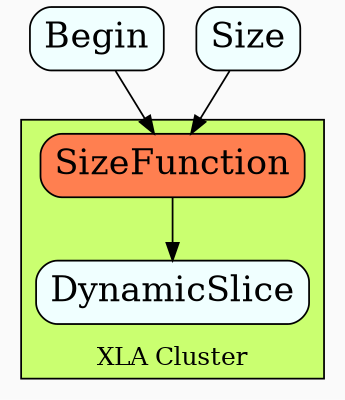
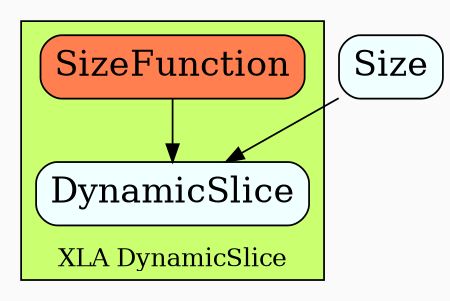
node "Begin": removed
edge "Size" -> "SizeFunction": now "Size" -> "DynamicSlice"
cluster "XLA Cluster": label "XLA Cluster" -> "XLA DynamicSlice"
